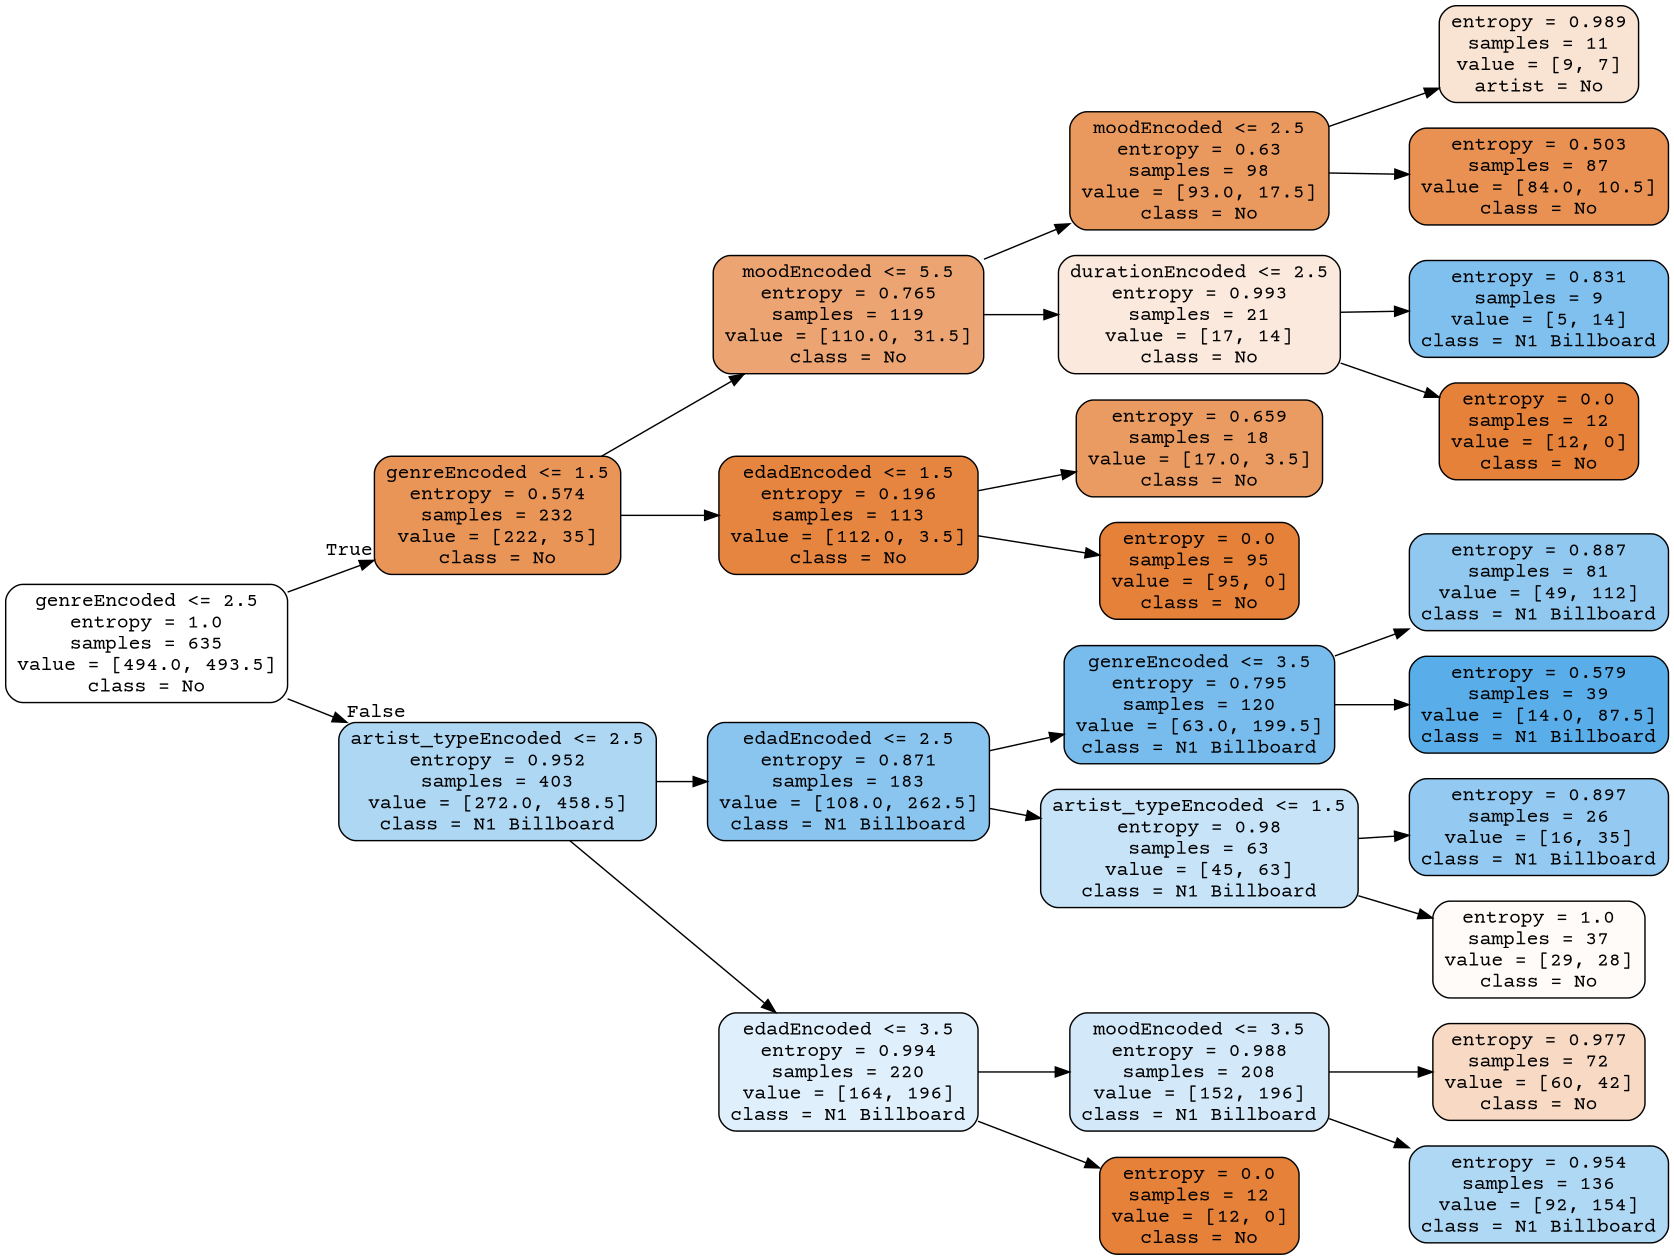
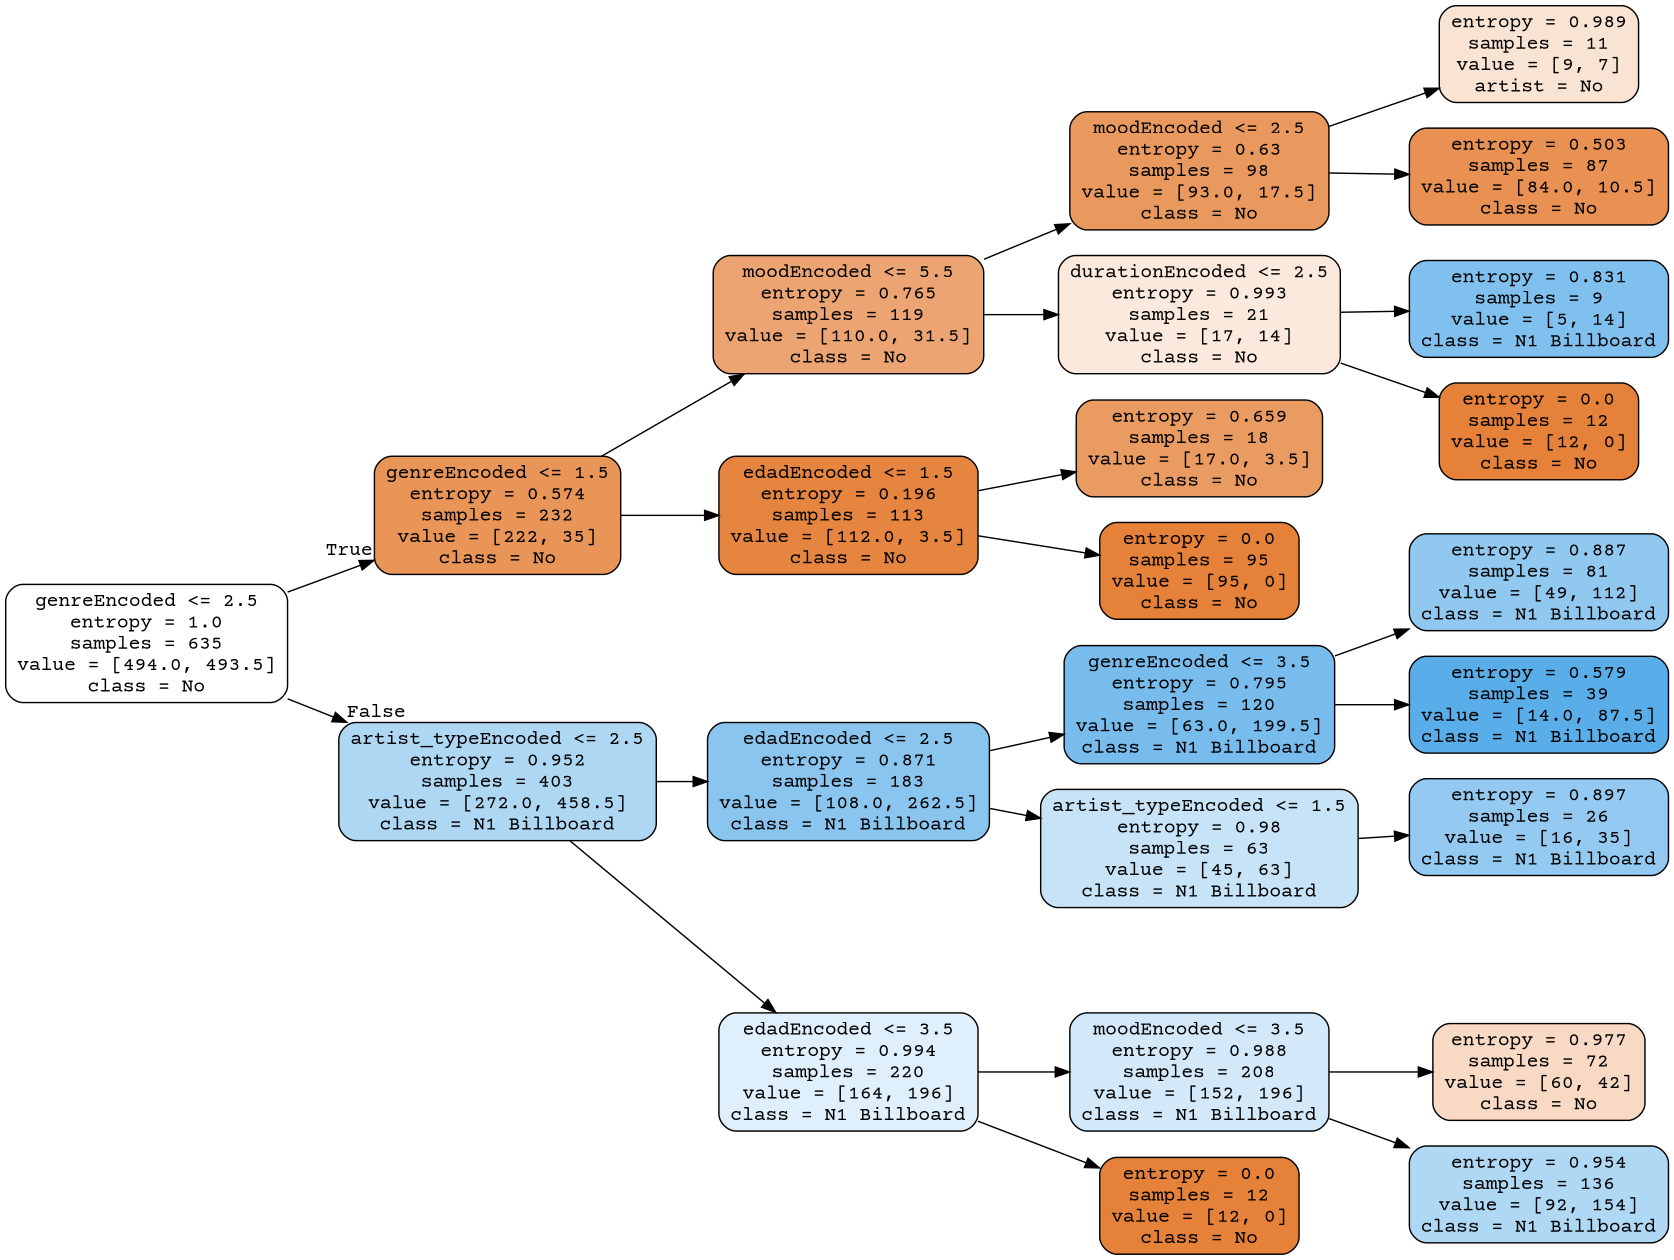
node "entropy = 1.0 samples = 37 value = [29, 28] class = No": removed
